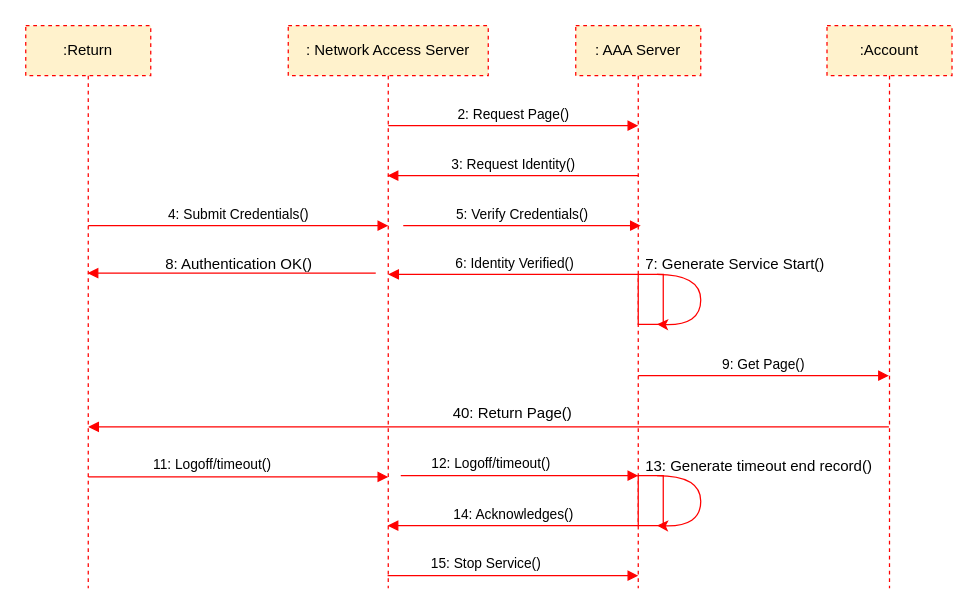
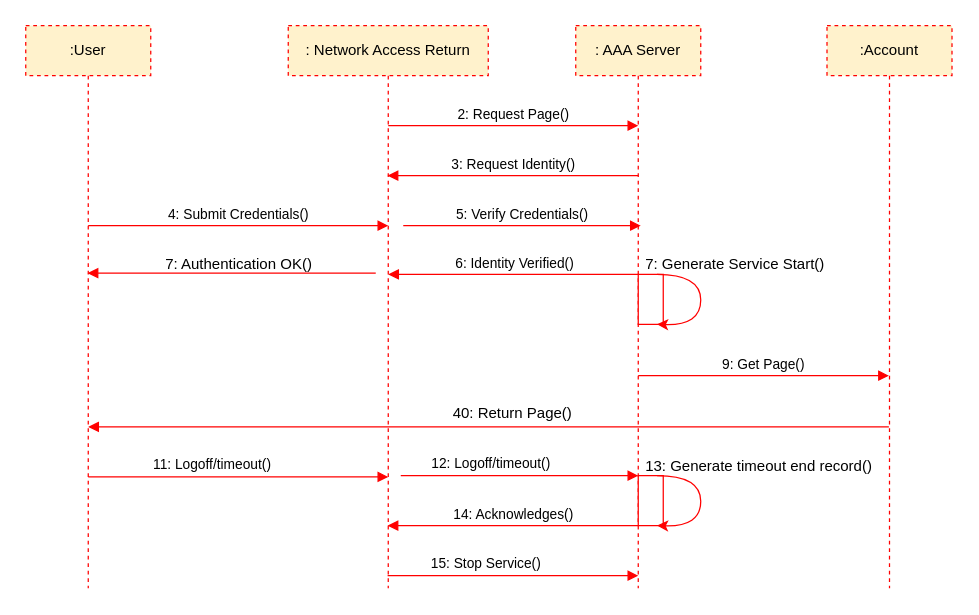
node ":Return": label ":Return" -> ":User"
node ": Network Access Server": label ": Network Access Server" -> ": Network Access Return"
node "8: Authentication OK()": label "8: Authentication OK()" -> "7: Authentication OK()"
